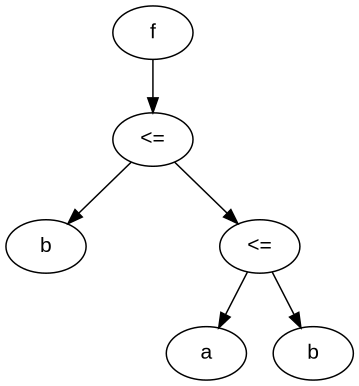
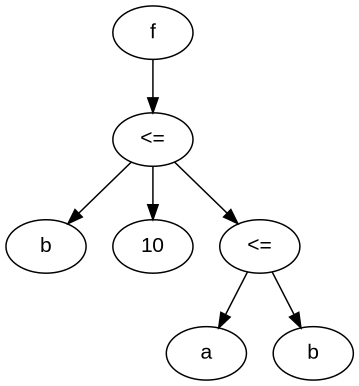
node "10": added
